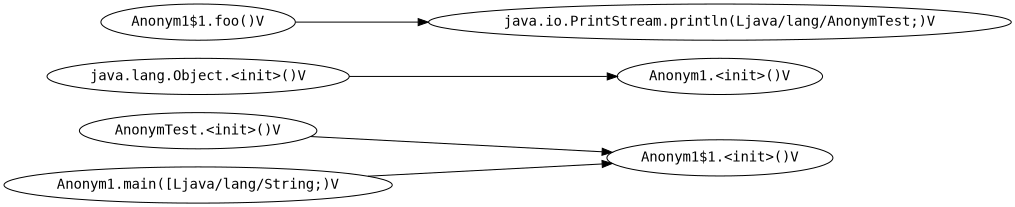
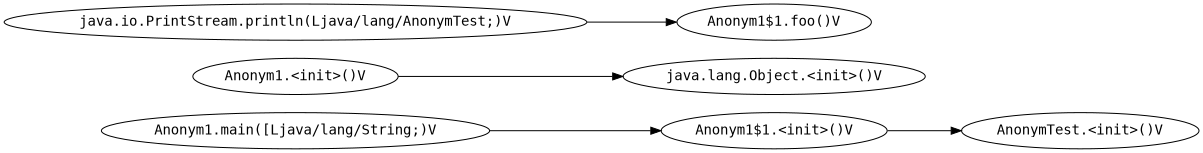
edge "Anonym1$1.foo()V" -> "java.io.PrintStream.println(Ljava/lang/AnonymTest;)V": reversed
edge "java.lang.Object.<init>()V" -> "Anonym1.<init>()V": reversed
edge "AnonymTest.<init>()V" -> "Anonym1$1.<init>()V": reversed
